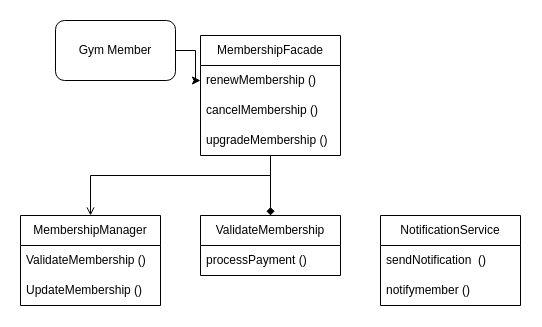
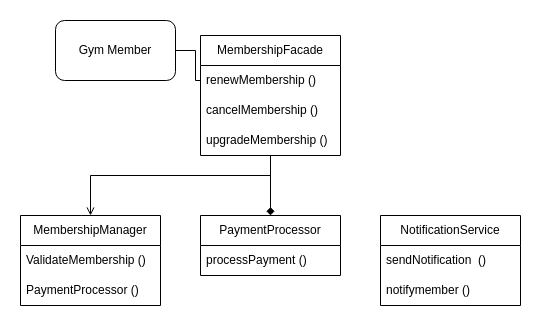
edge "Gym Member" -> "renewMembership ()": arrowhead classic -> none
node "ValidateMembership": label "ValidateMembership" -> "PaymentProcessor"
node "UpdateMembership ()": label "UpdateMembership ()" -> "PaymentProcessor ()"
